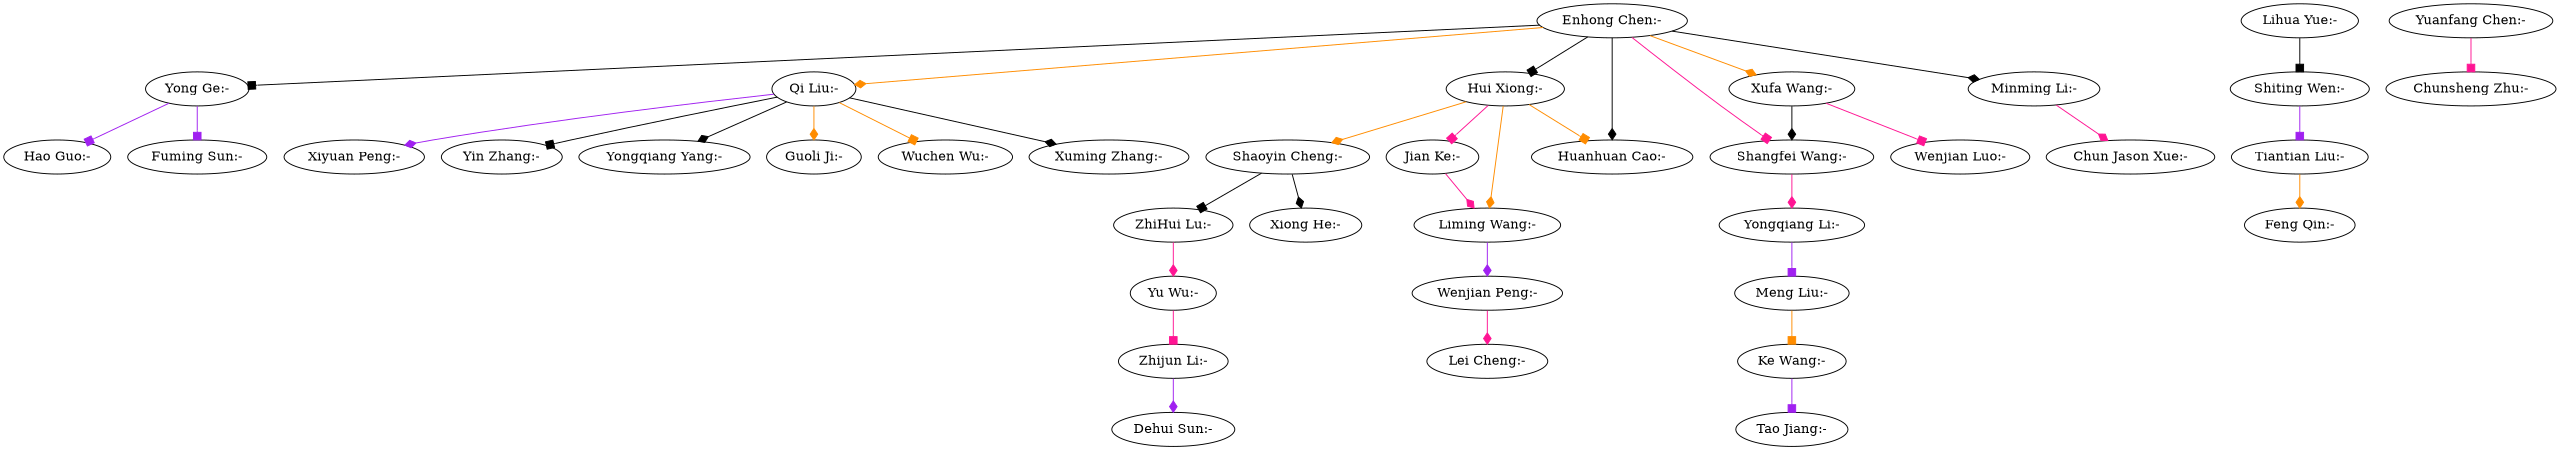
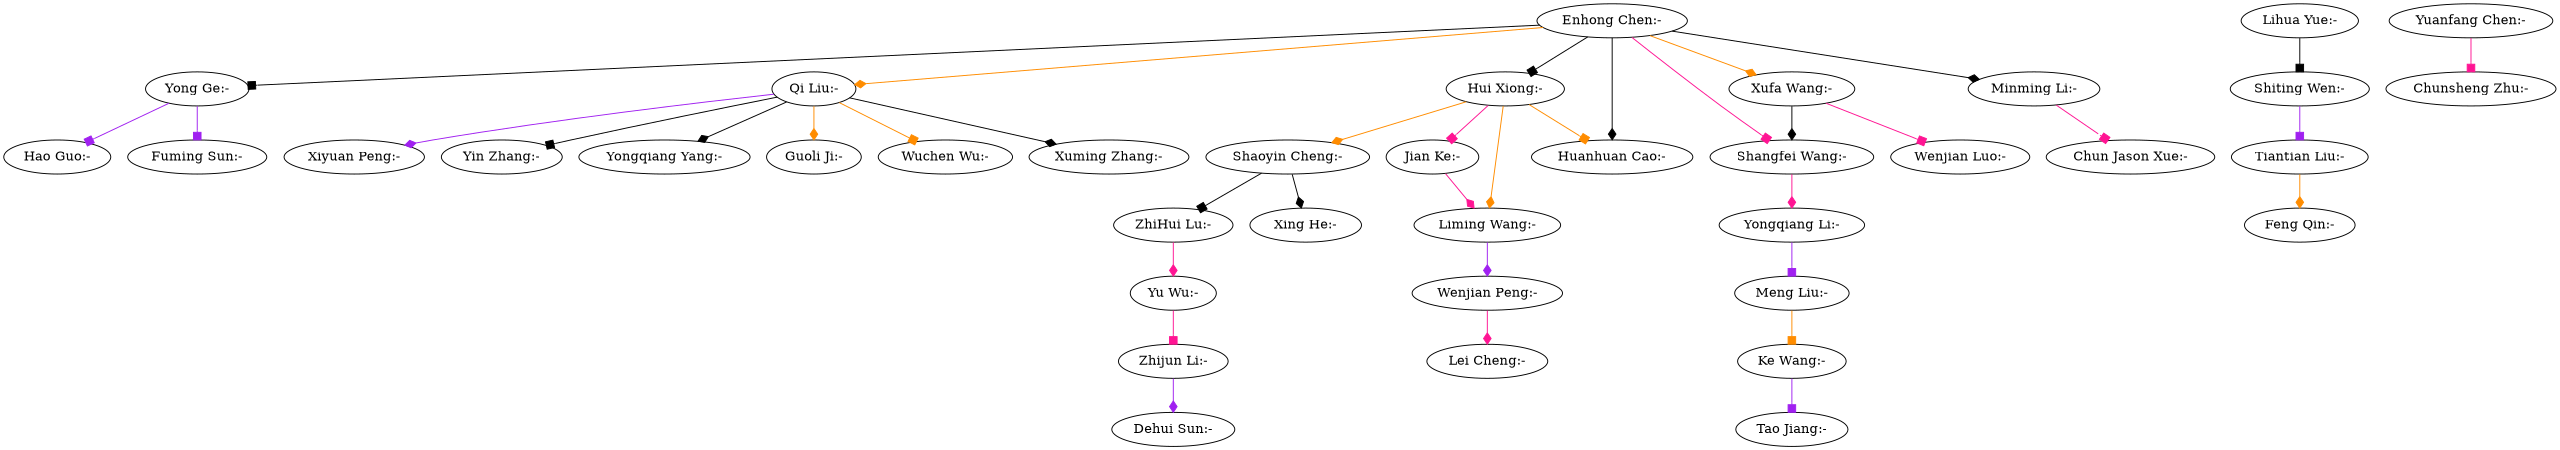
edge "Minming Li:-" -> "Chun Jason Xue:-": arrowhead diamond -> box
node "Xiong He:-": label "Xiong He:-" -> "Xing He:-"
